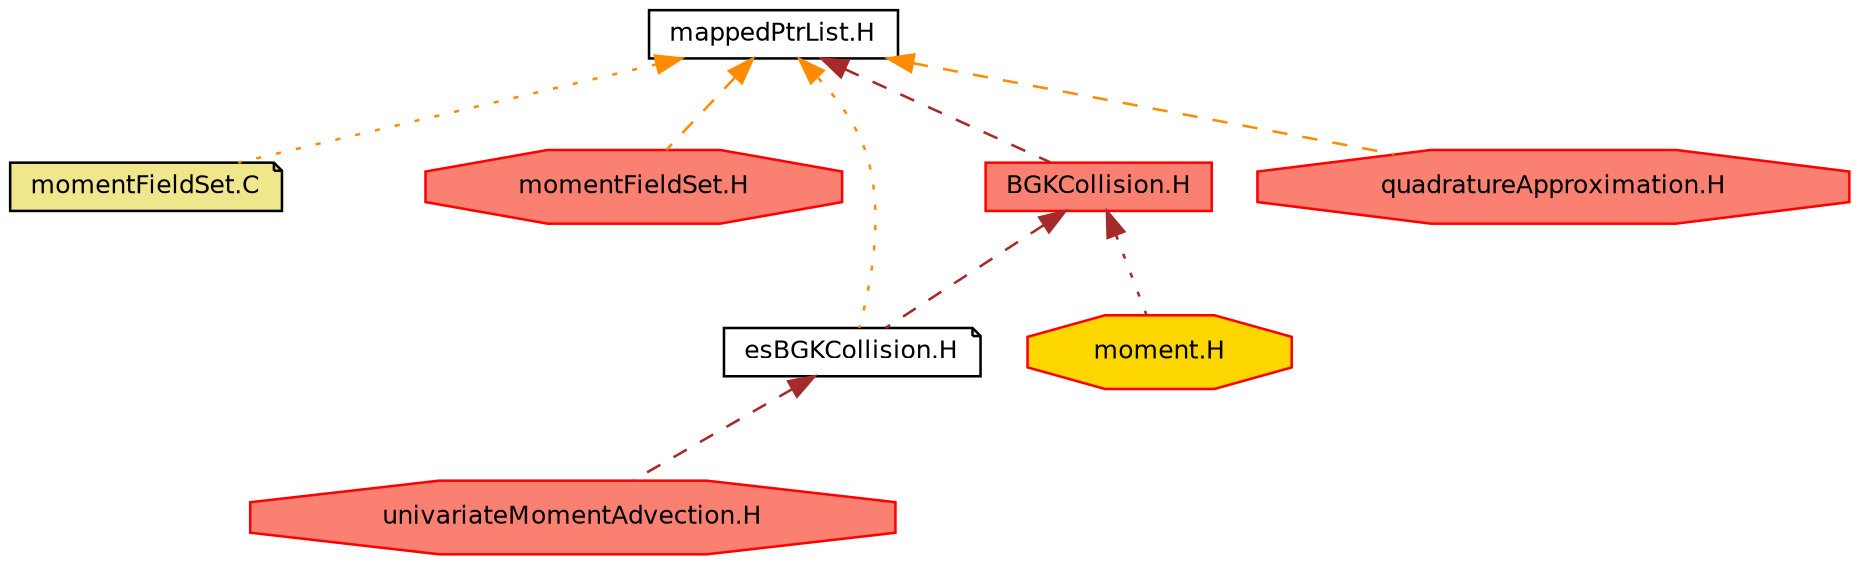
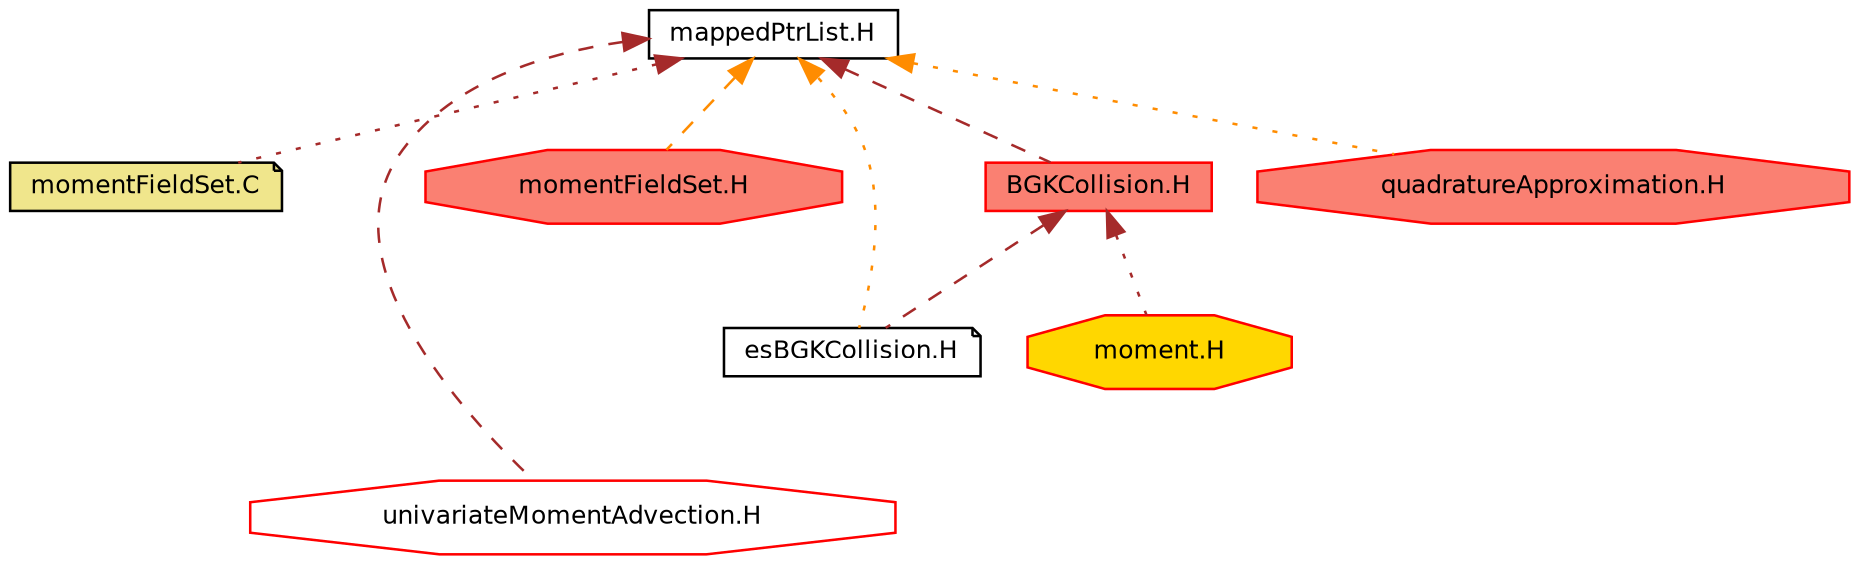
edge "quadratureApproximation.H" -> "mappedPtrList.H": style dashed -> dotted
edge "momentFieldSet.C" -> "mappedPtrList.H": color darkorange -> brown
edge "univariateMomentAdvection.H" -> "esBGKCollision.H": now "univariateMomentAdvection.H" -> "mappedPtrList.H"
node "univariateMomentAdvection.H": fillcolor salmon -> white
